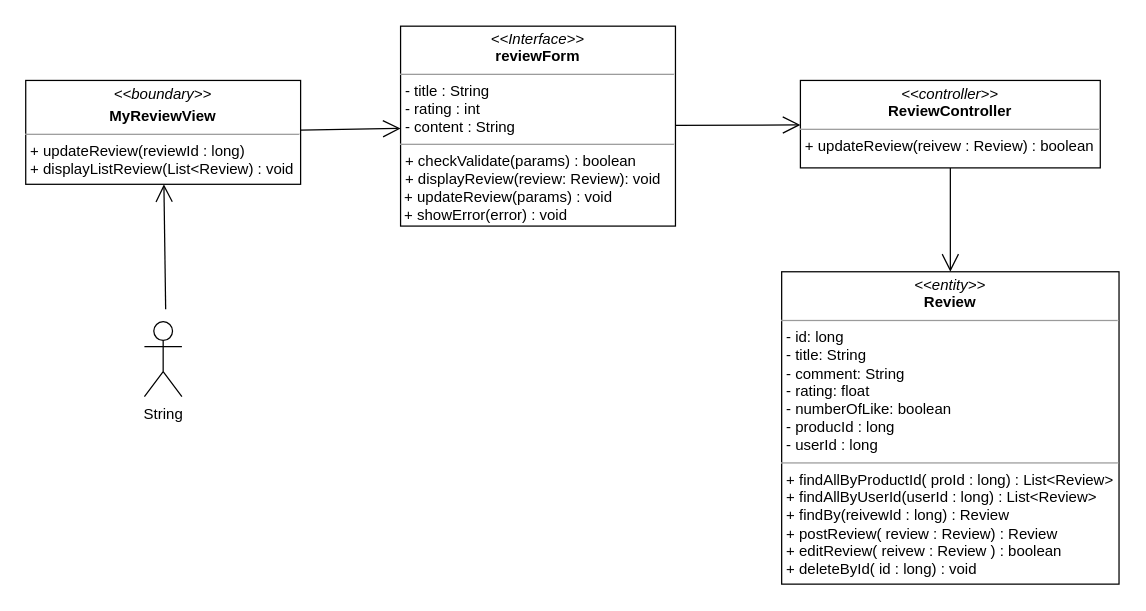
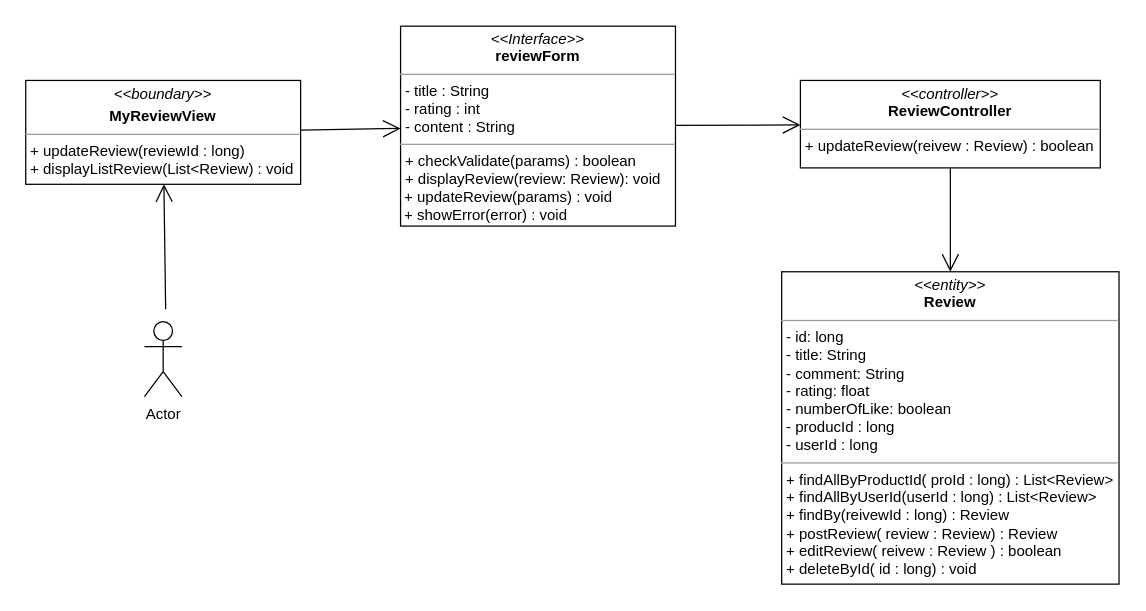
node "String": label "String" -> "Actor"
